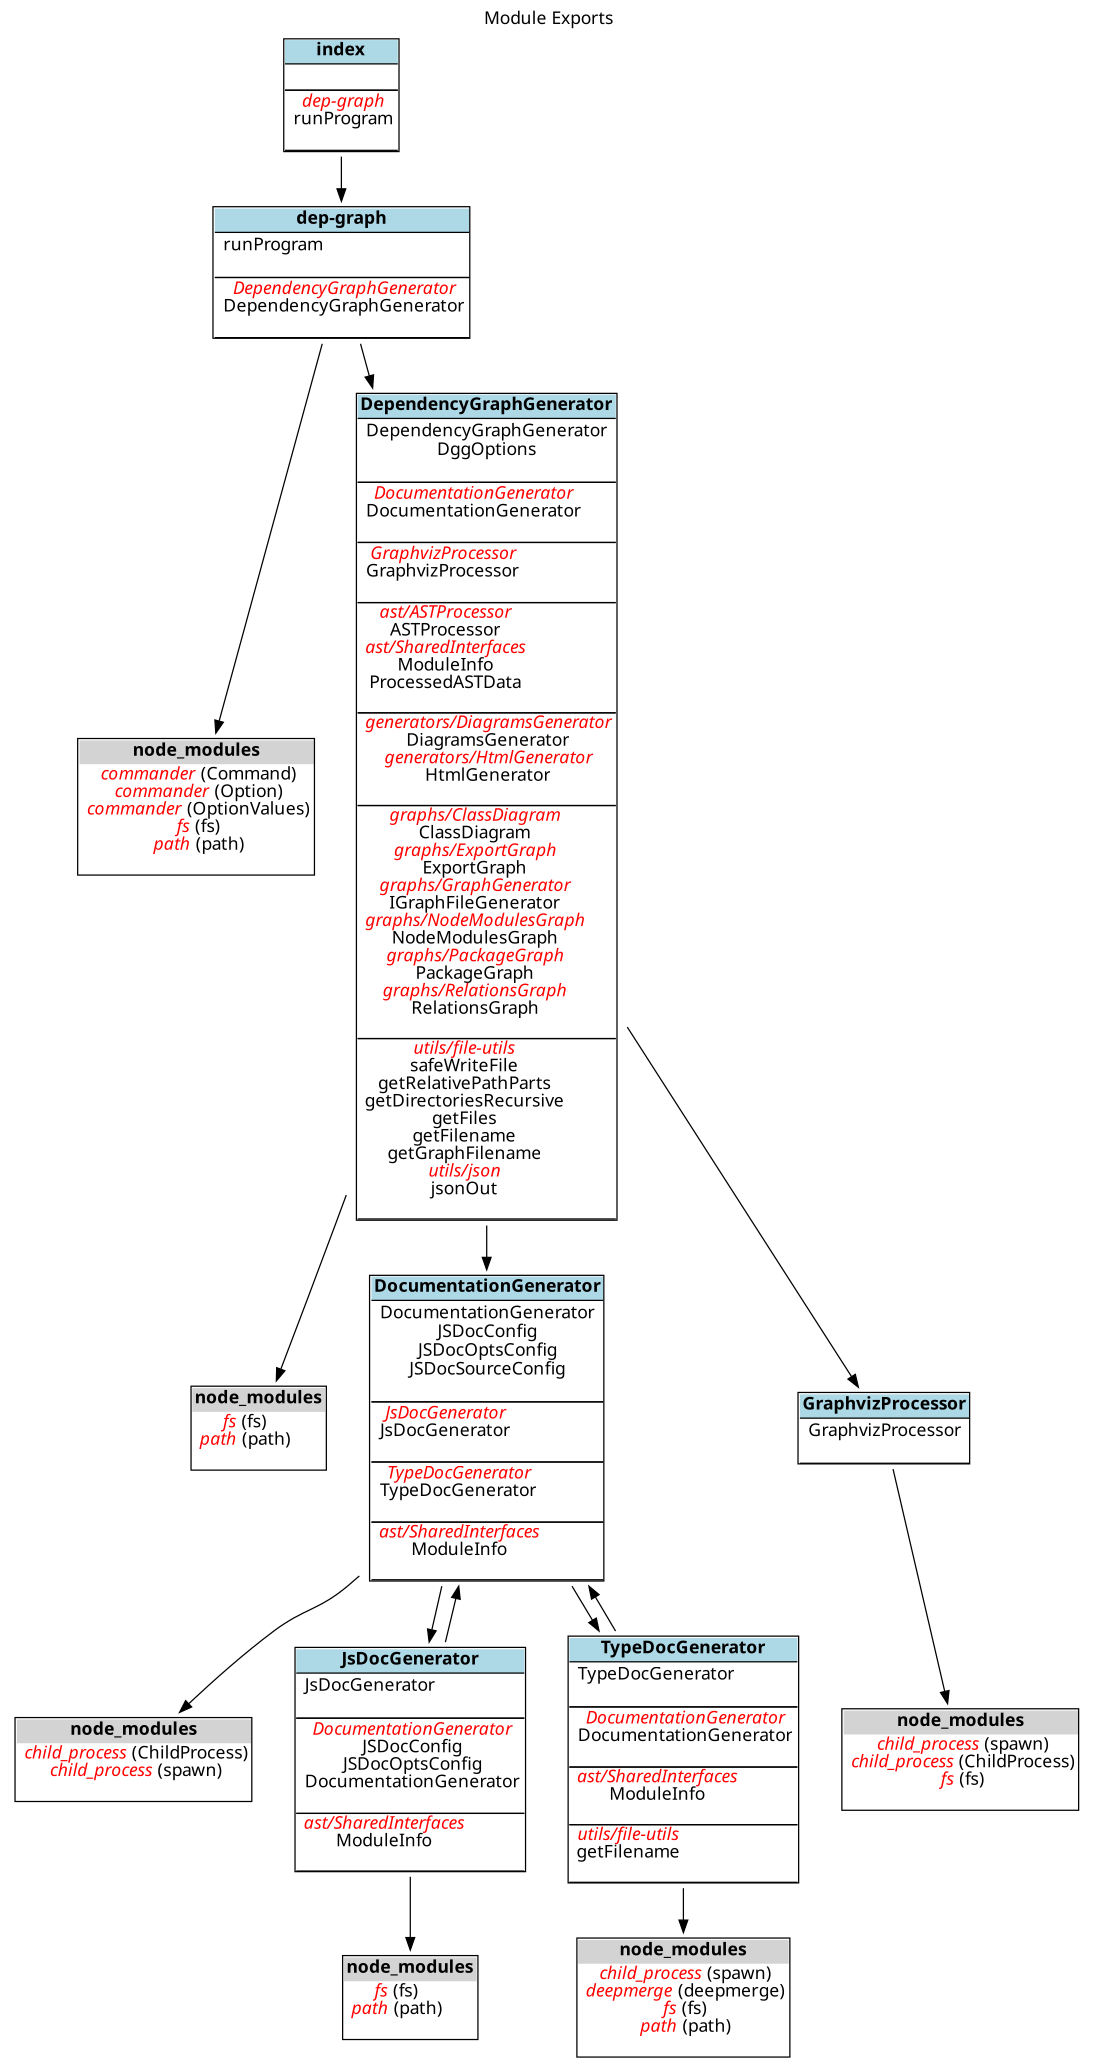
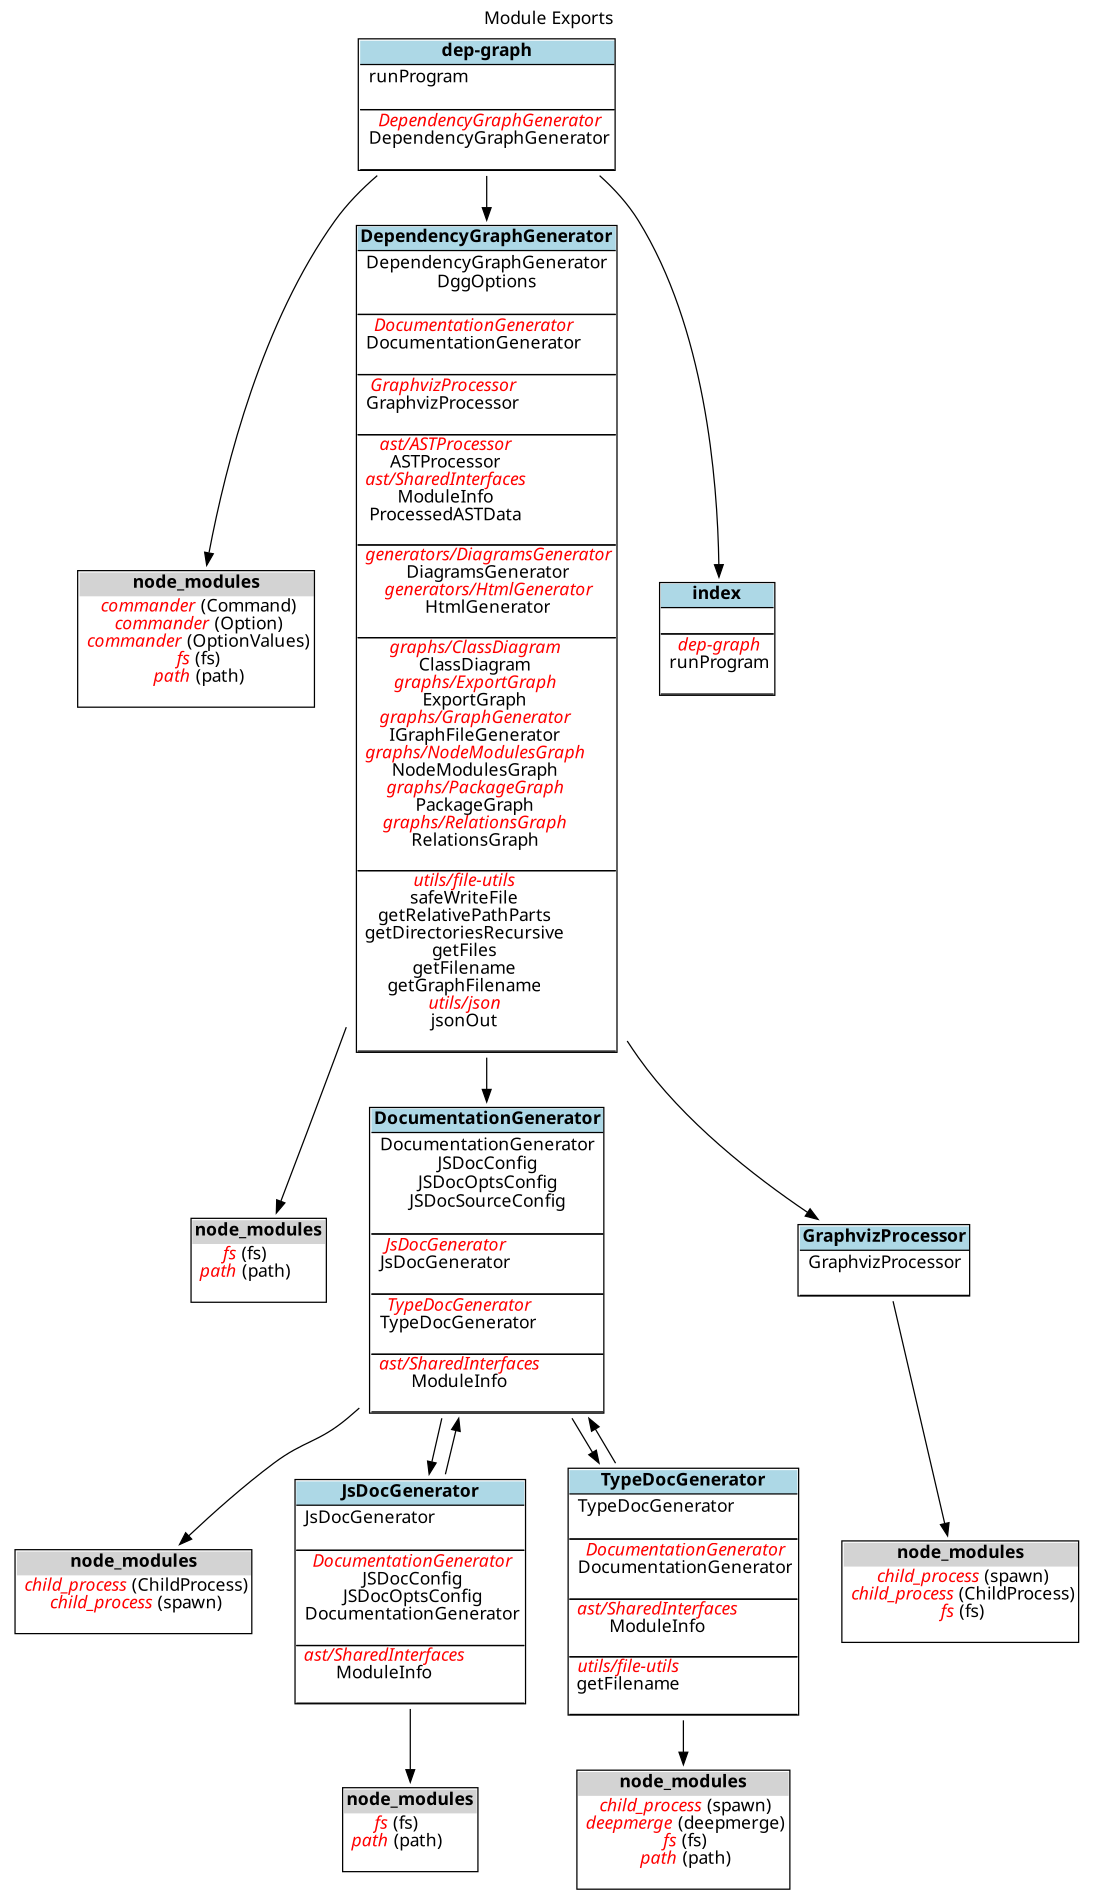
edge "index" -> "dep-graph": reversed
